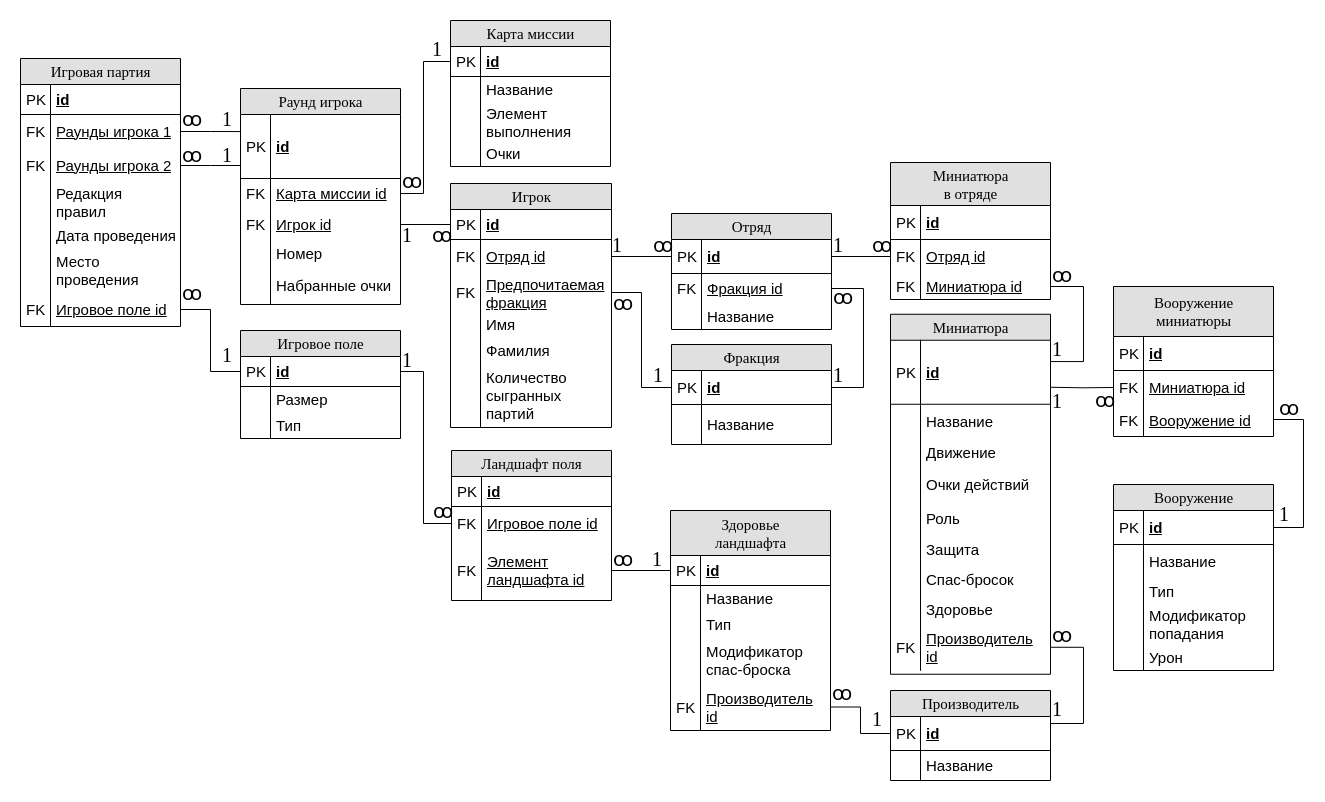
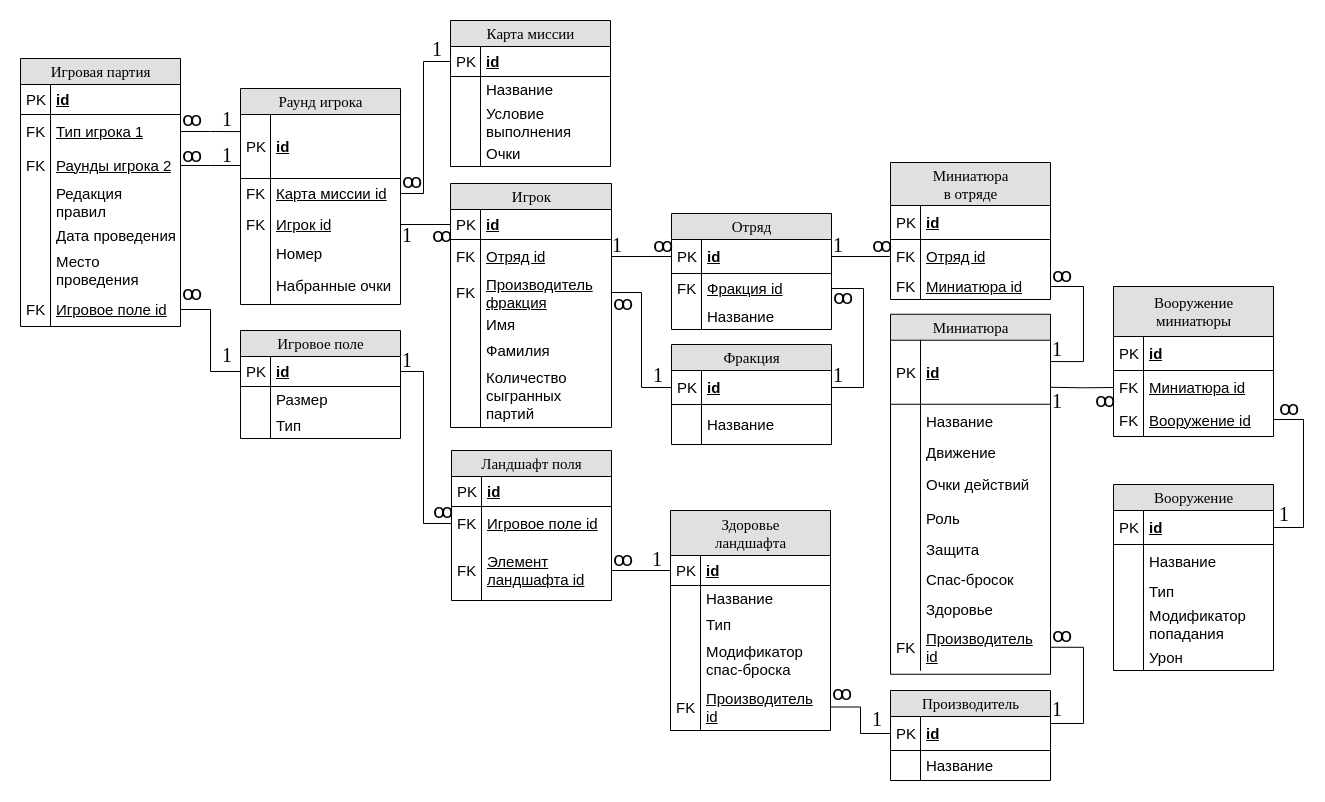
node "Элемент выполнения": label "Элемент выполнения" -> "Условие выполнения"
node "Раунды игрока 1": label "Раунды игрока 1" -> "Тип игрока 1"
node "Предпочитаемая фракция": label "Предпочитаемая фракция" -> "Производитель фракция"
